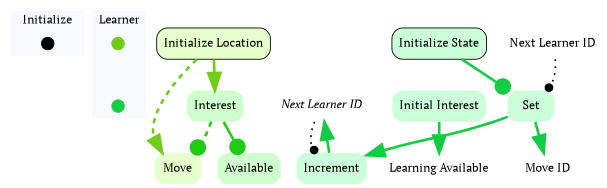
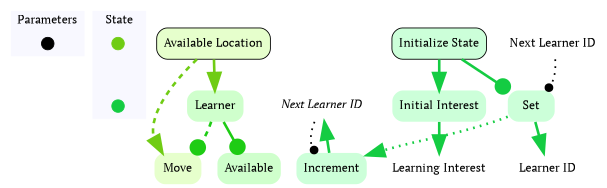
cluster "Initialize": label "Initialize" -> "Parameters"
cluster "Learner": label "Learner" -> "State"
node "Initialize Location": label "Initialize Location" -> "Available Location"
edge "Initialize State" -> "Initial Interest": added
node "Interest": label "Interest" -> "Learner"
edge "Set" -> "Increment": style solid -> dotted
node "Learning Available": label "Learning Available" -> "Learning Interest"
node "Move ID": label "Move ID" -> "Learner ID"
